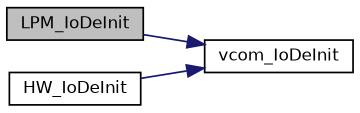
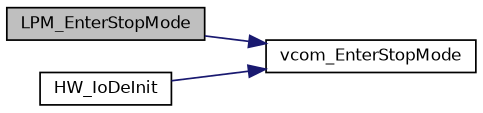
node "LPM_IoDeInit": label "LPM_IoDeInit" -> "LPM_EnterStopMode"
node "vcom_IoDeInit": label "vcom_IoDeInit" -> "vcom_EnterStopMode"
